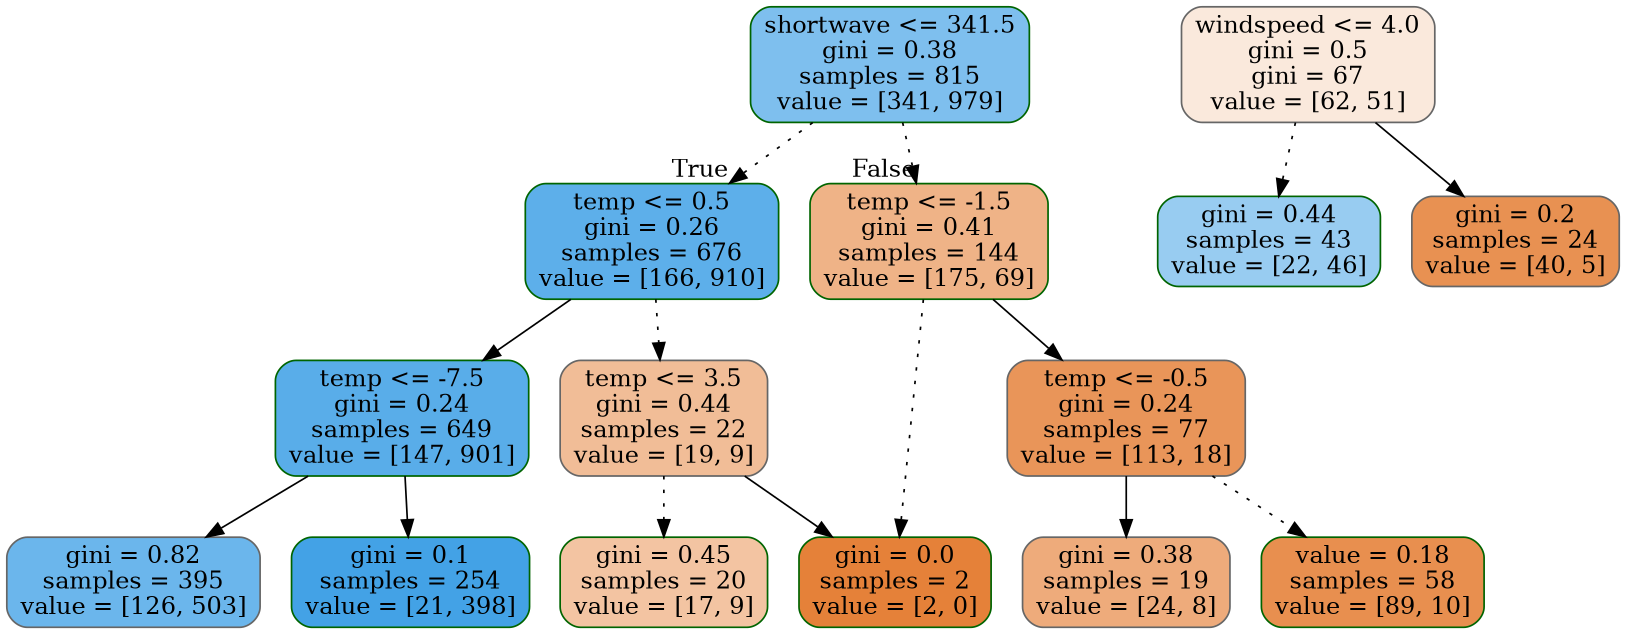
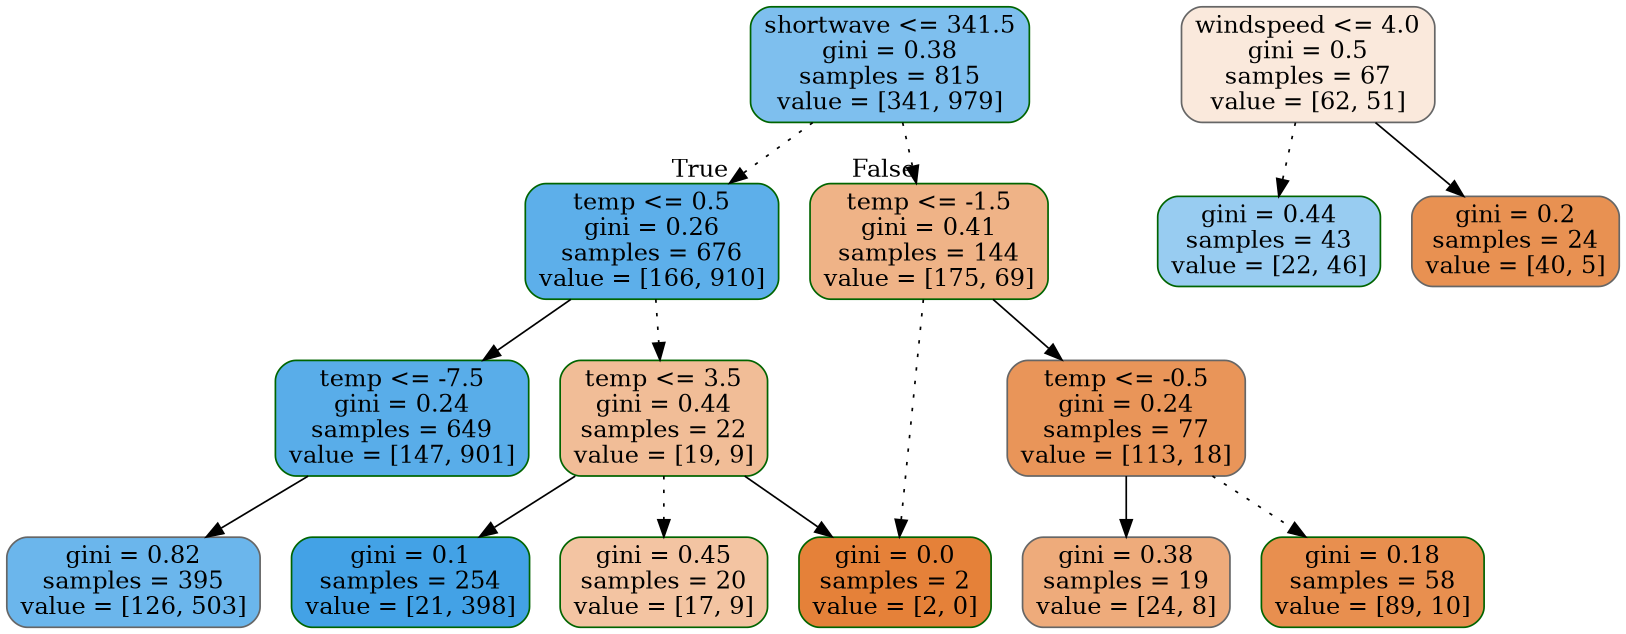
node "windspeed <= 4.0 gini = 0.5 gini = 67 value = [62, 51]": label "windspeed <= 4.0 gini = 0.5 gini = 67 value = [62, 51]" -> "windspeed <= 4.0 gini = 0.5 samples = 67 value = [62, 51]"
node "temp <= 3.5 gini = 0.44 samples = 22 value = [19, 9]": color gray40 -> darkgreen
edge "temp <= -7.5 gini = 0.24 samples = 649 value = [147, 901]" -> "gini = 0.1 samples = 254 value = [21, 398]": now "temp <= 3.5 gini = 0.44 samples = 22 value = [19, 9]" -> "gini = 0.1 samples = 254 value = [21, 398]"
node "value = 0.18 samples = 58 value = [89, 10]": label "value = 0.18 samples = 58 value = [89, 10]" -> "gini = 0.18 samples = 58 value = [89, 10]"
